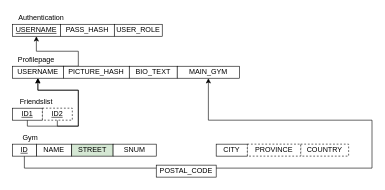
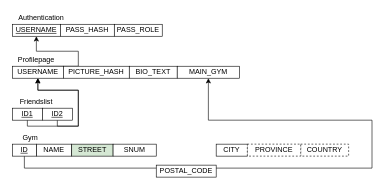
node "USER_ROLE": label "USER_ROLE" -> "PASS_ROLE"
node "ID2": style dashed -> solid
